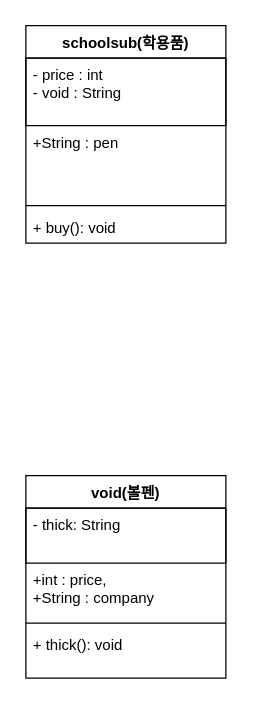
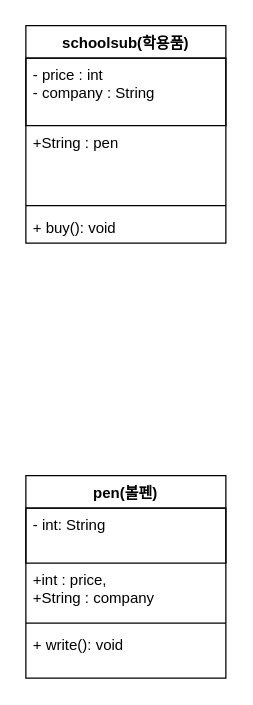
node "- price : int - void : String": label "- price : int - void : String" -> "- price : int - company : String"
node "void(볼펜)": label "void(볼펜)" -> "pen(볼펜)"
node "- thick: String": label "- thick: String" -> "- int: String"
node "+ thick(): void": label "+ thick(): void" -> "+ write(): void"
